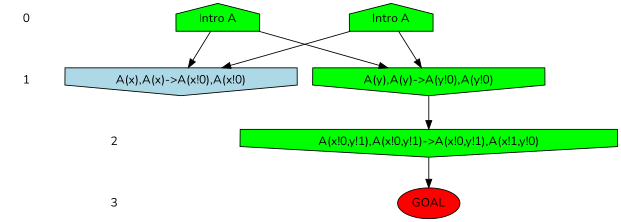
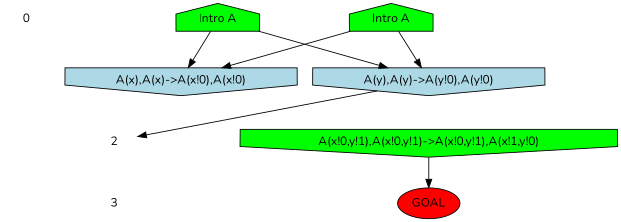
node "1": removed
node "A(y),A(y)->A(y!0),A(y!0)": fillcolor green -> lightblue
edge "A(y),A(y)->A(y!0),A(y!0)" -> "A(x!0,y!1),A(x!0,y!1)->A(x!0,y!1),A(x!1,y!0)": now "A(y),A(y)->A(y!0),A(y!0)" -> "2"
